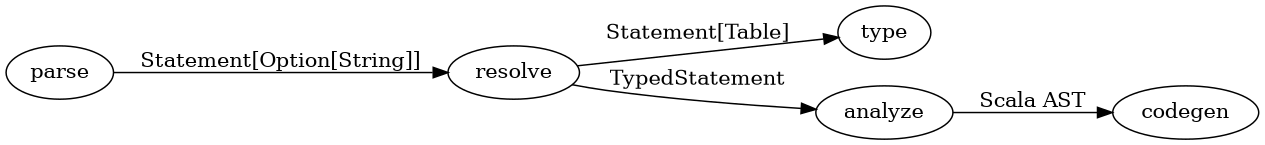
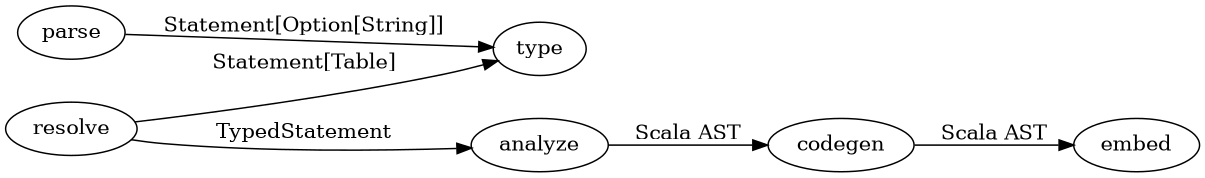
edge "parse" -> "resolve": now "parse" -> "type"
node "embed": added
